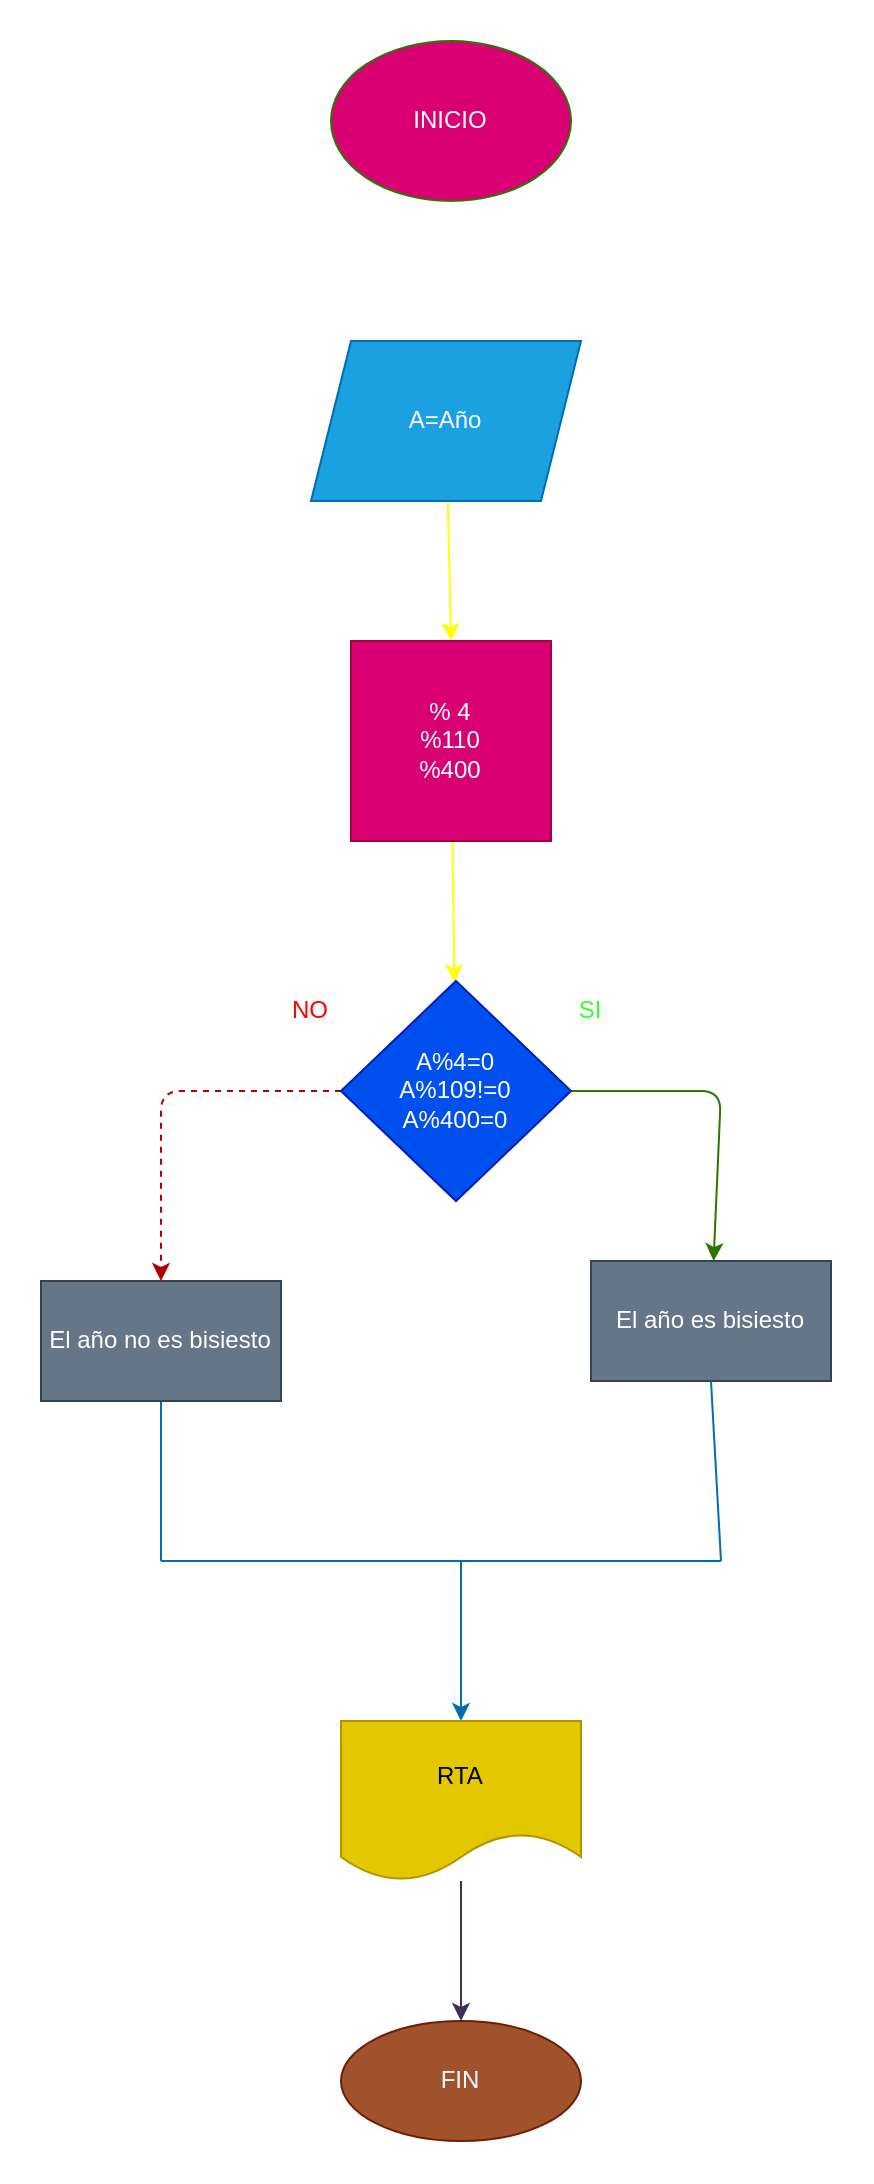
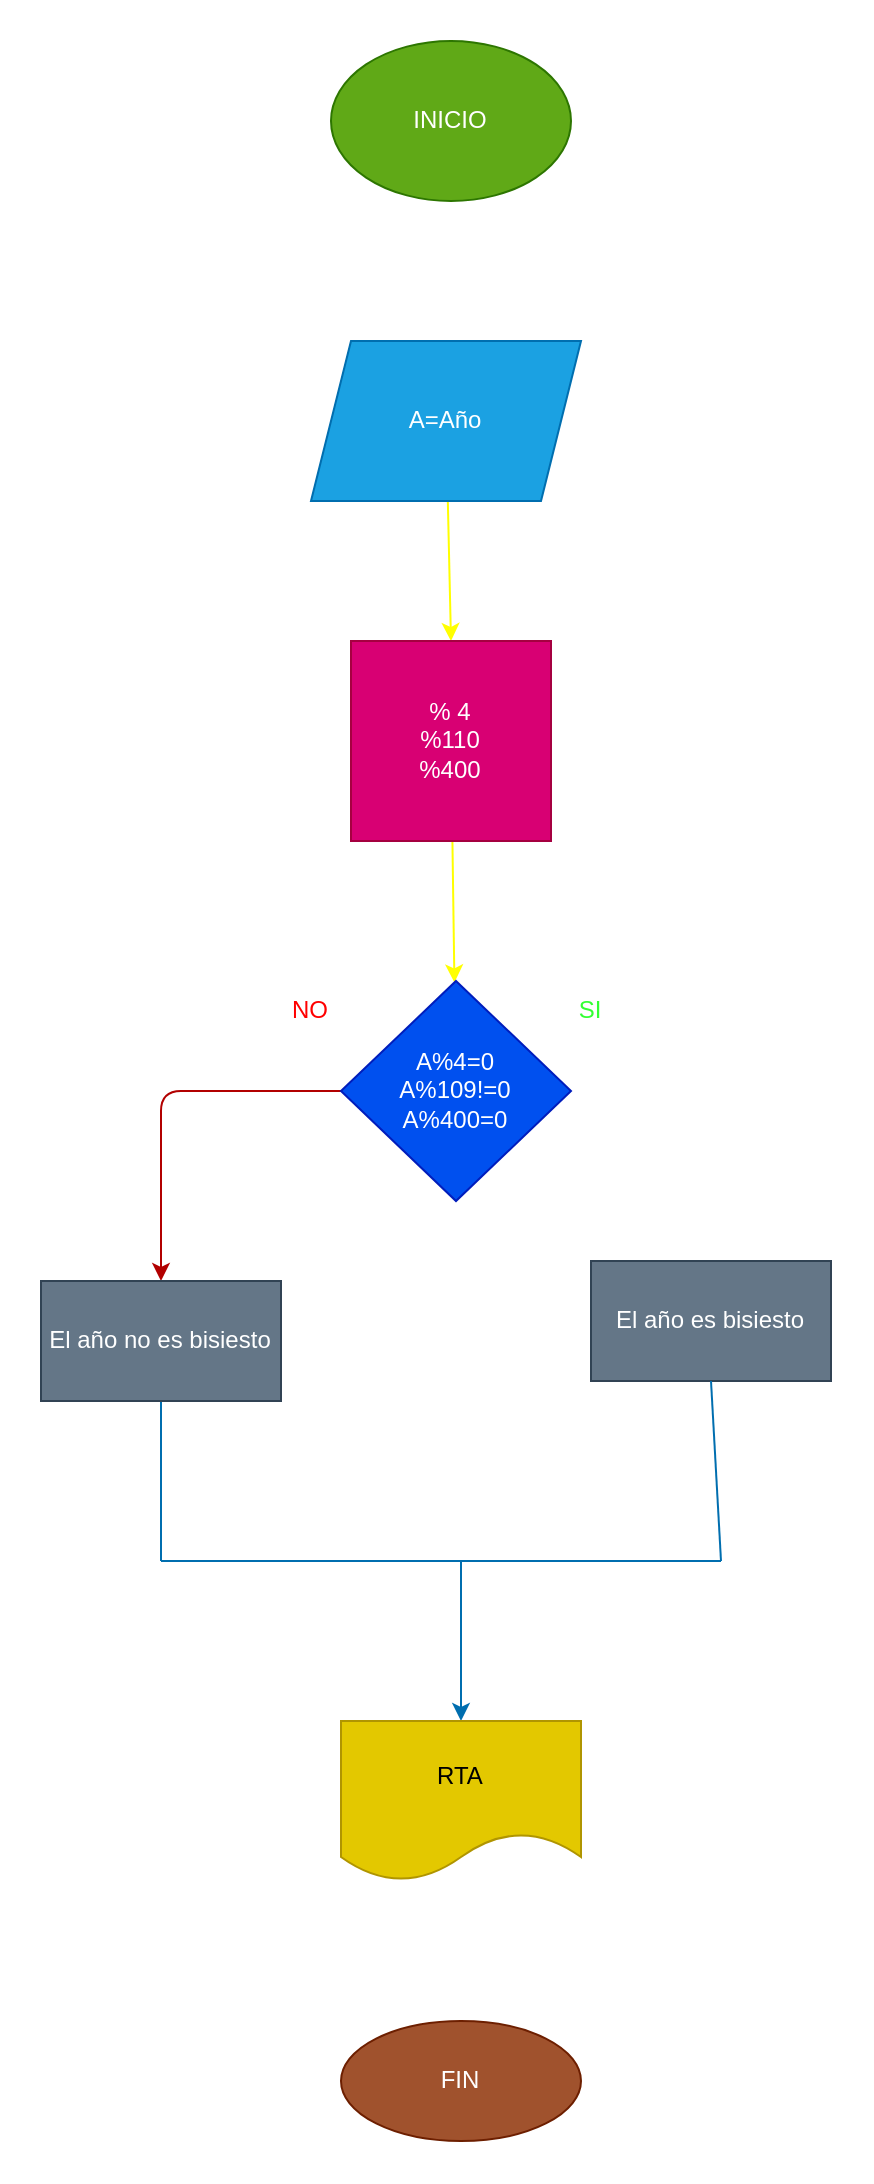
node "INICIO": fillcolor #d80073 -> #60a917
edge "A%4=0 A%109!=0 A%400=0" -> "El año no es bisiesto": style dashed -> solid
edge "A%4=0 A%109!=0 A%400=0" -> "El año es bisiesto": removed
edge "RTA" -> "FIN": removed
